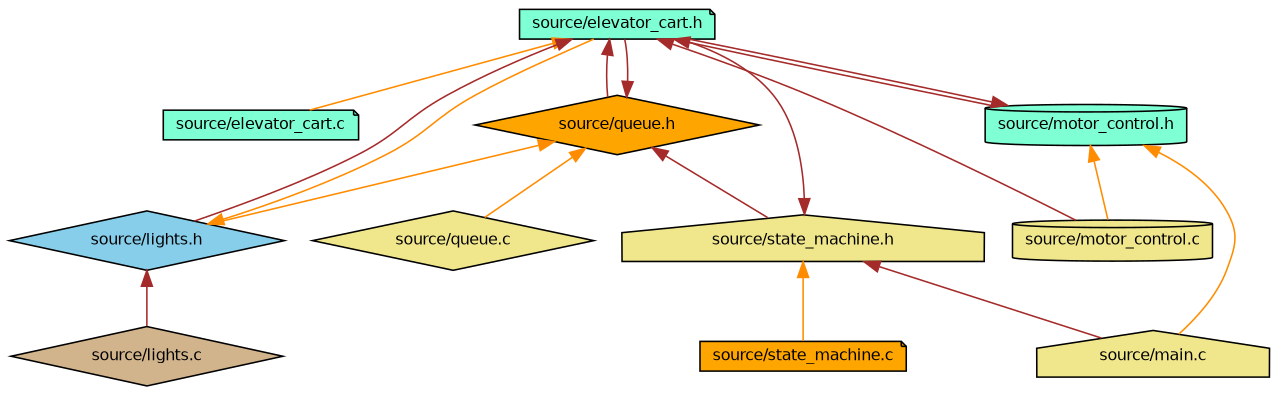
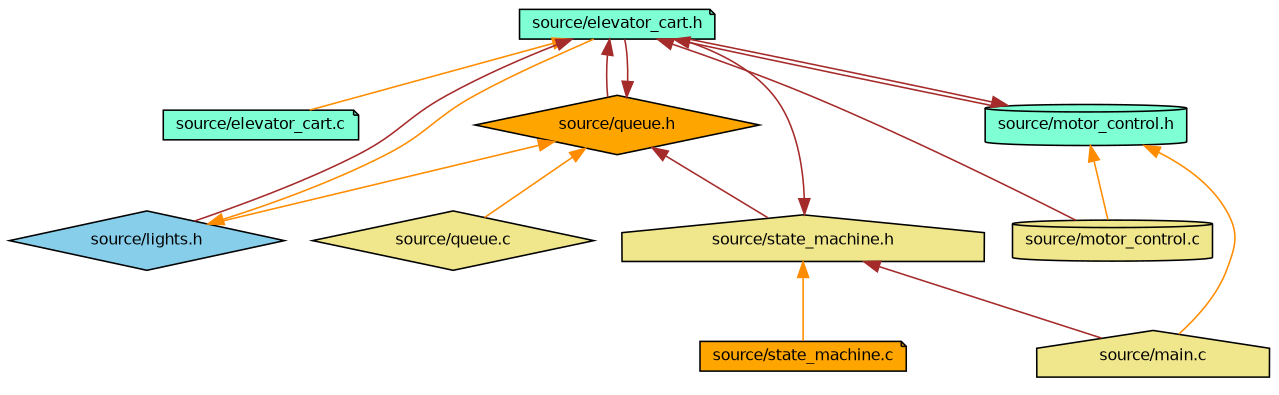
node "source/lights.c": removed
